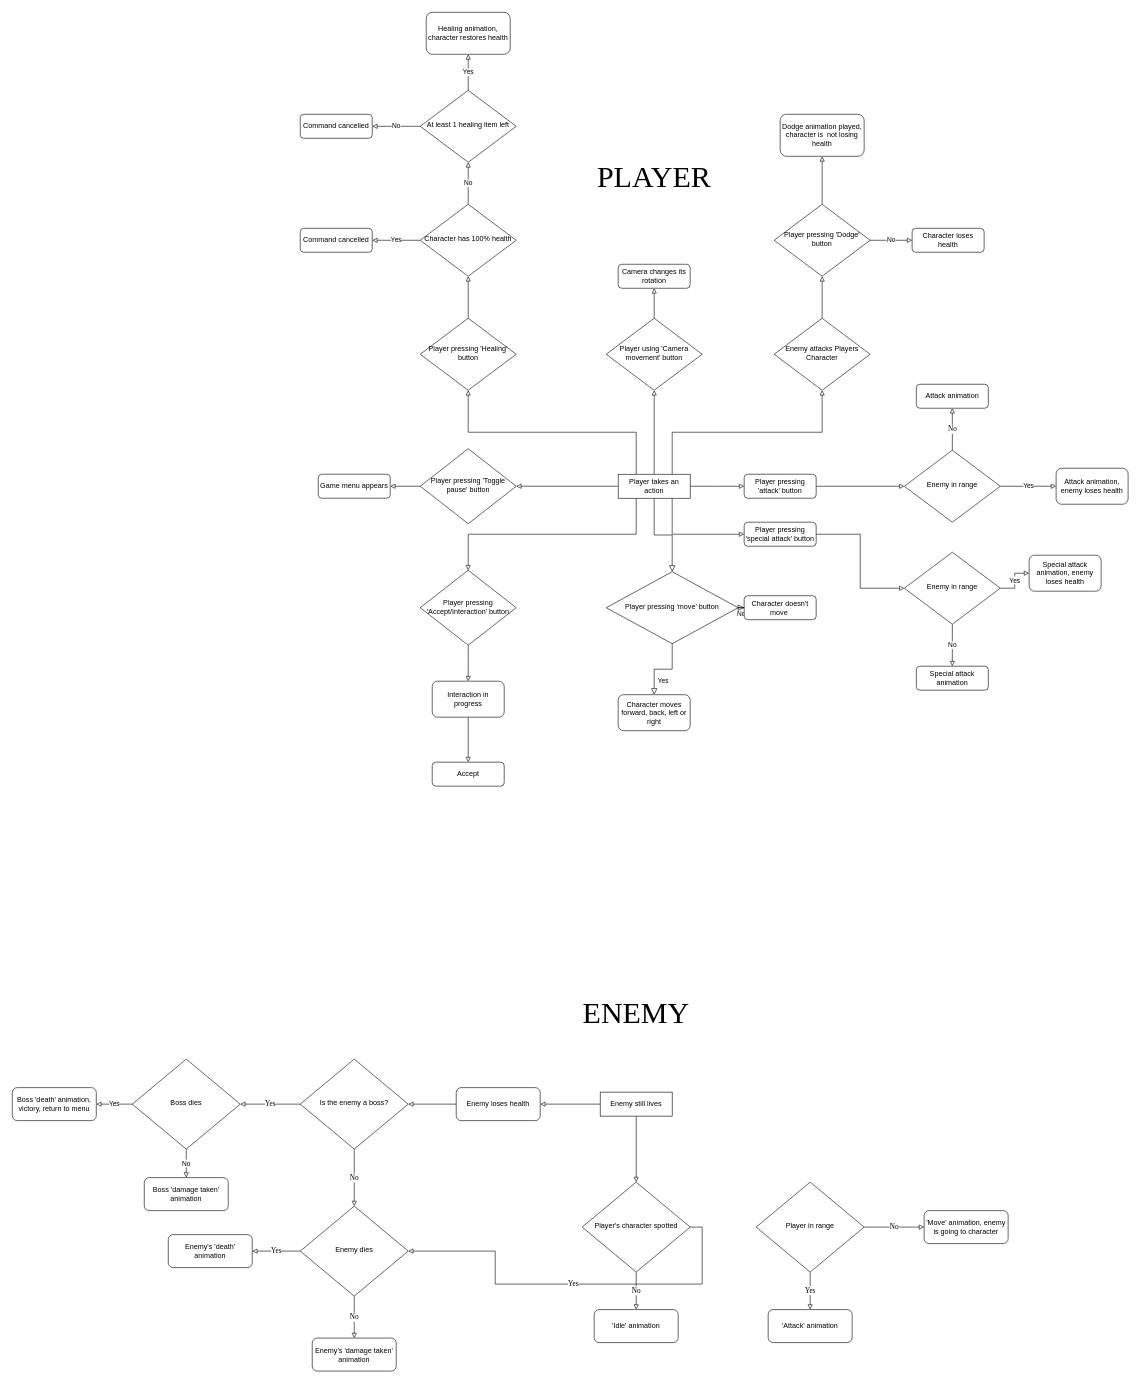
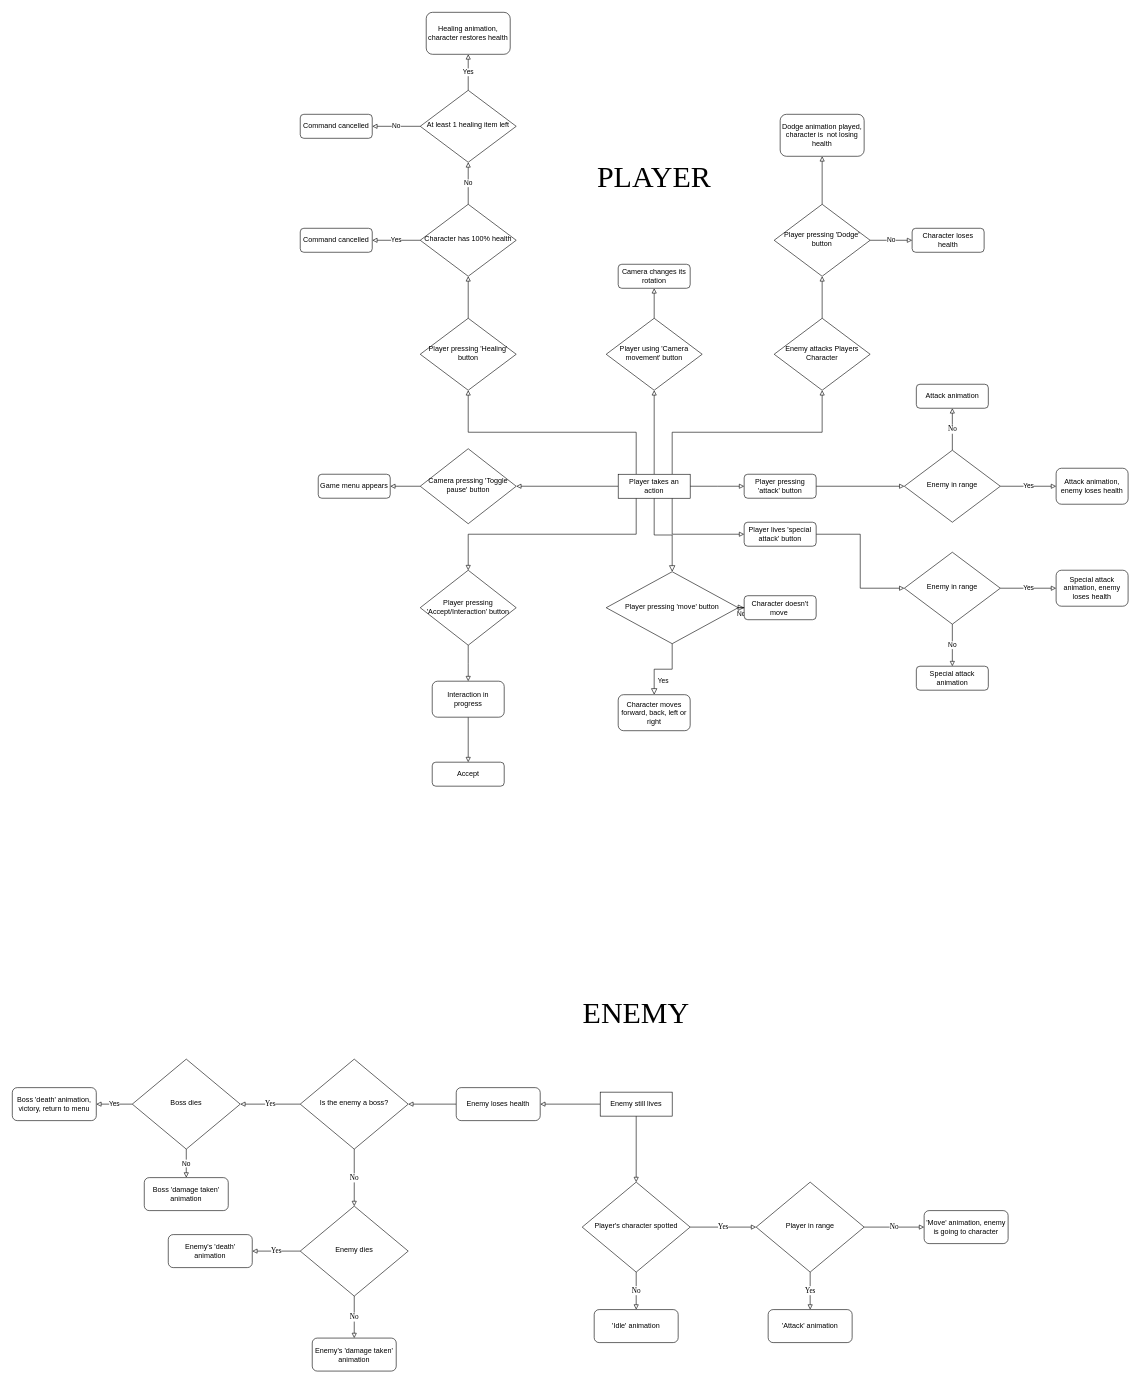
node "Player pressing 'Toggle pause' button": label "Player pressing 'Toggle pause' button" -> "Camera pressing 'Toggle pause' button"
node "Player pressing 'special attack' button": label "Player pressing 'special attack' button" -> "Player lives 'special attack' button"
node "Special attack animation, enemy loses health": moved (1065, 573) -> (1092, 588)
edge "Player's character spotted" -> "Enemy dies": now "Player's character spotted" -> "Player in range"
